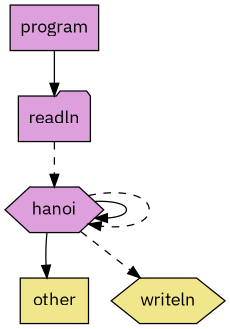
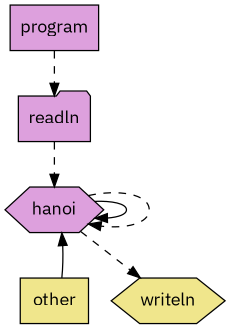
edge "program" -> "readln": style solid -> dashed
edge "hanoi" -> "other": reversed
